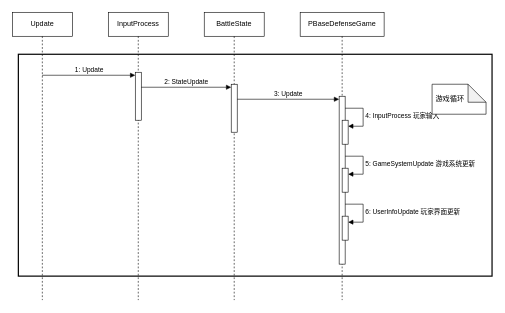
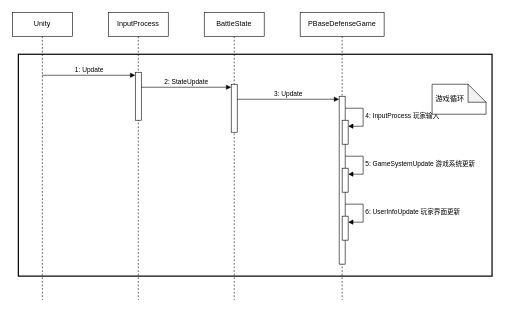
node "Update": label "Update" -> "Unity"
